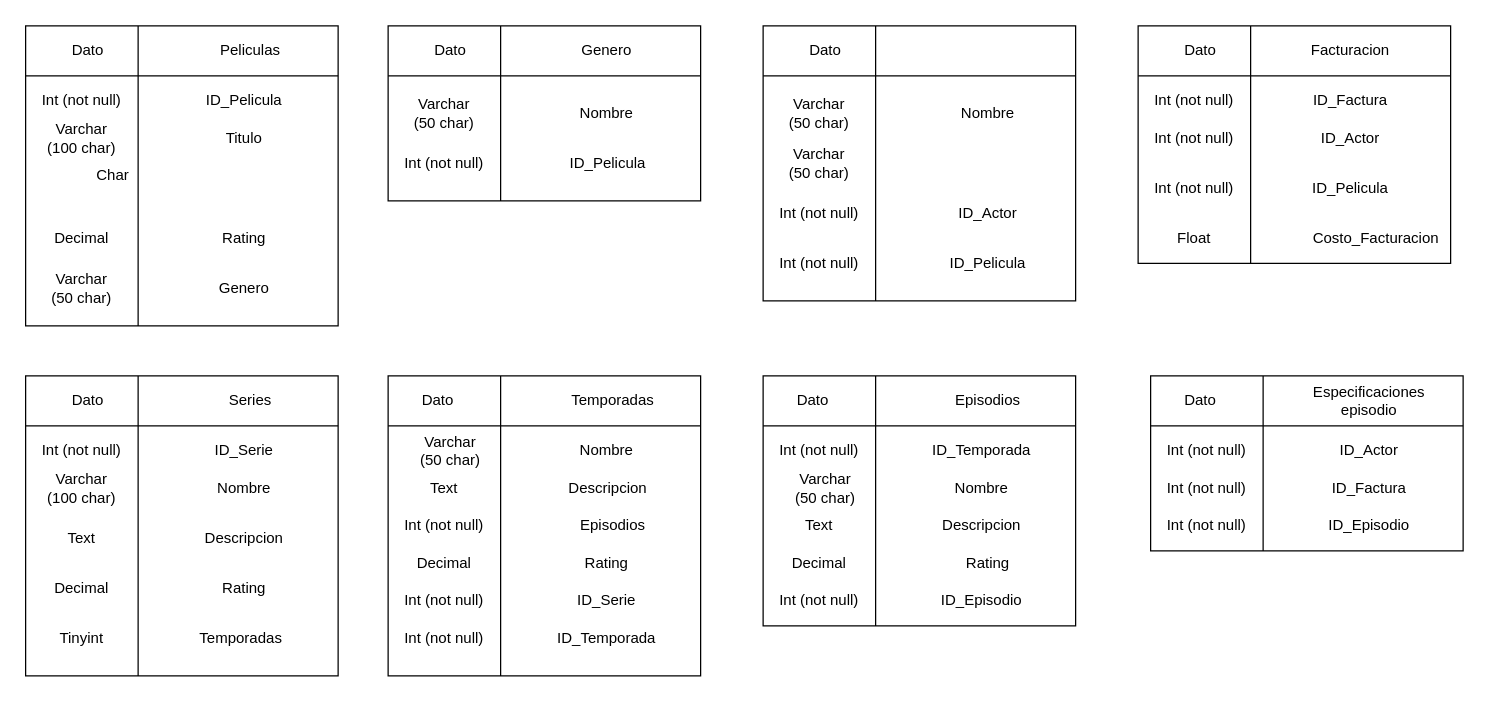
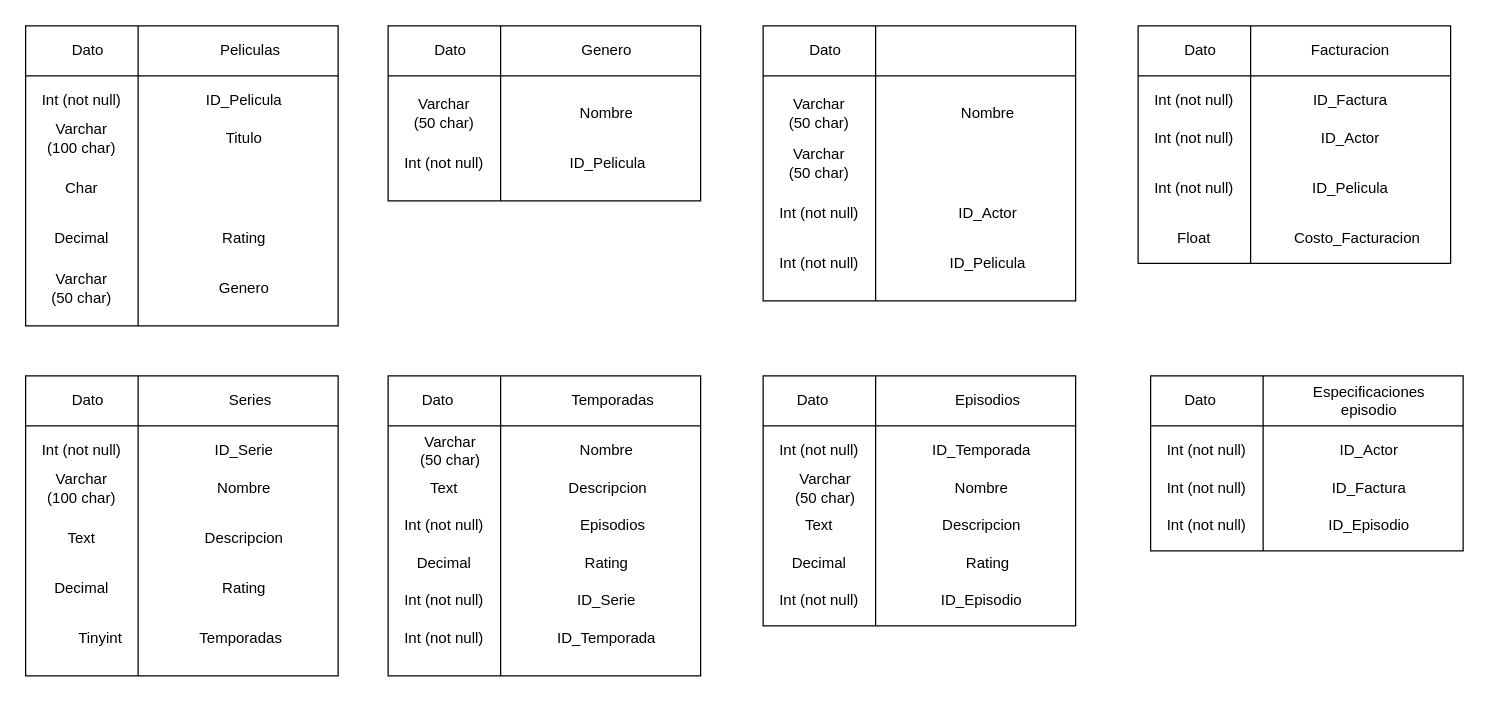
node "Char": moved (113, 176) -> (82, 188)
node "Costo_Facturacion": moved (1376, 238) -> (1358, 238)
node "Tinyint": moved (82, 638) -> (101, 638)
